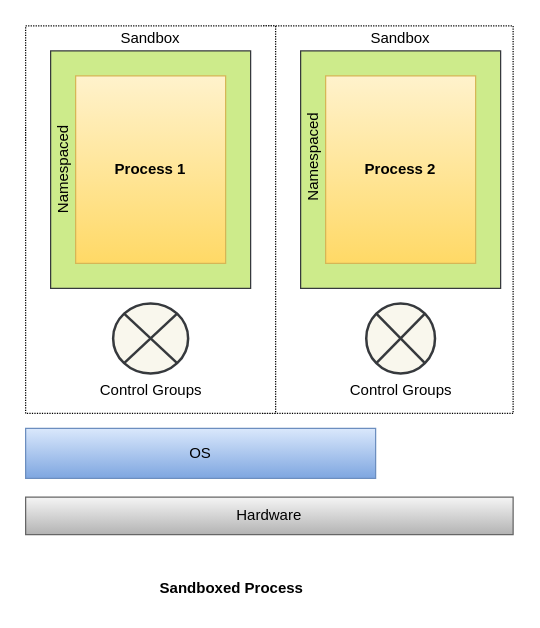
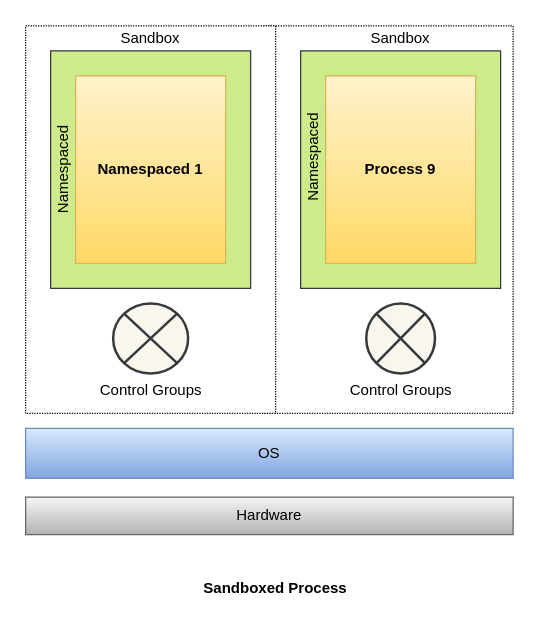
node "Process 1": label "Process 1" -> "Namespaced 1"
node "Process 2": label "Process 2" -> "Process 9"
node "OS": size 350x50 -> 488x50
node "Sandboxed Process": moved (232, 588) -> (276, 588)
